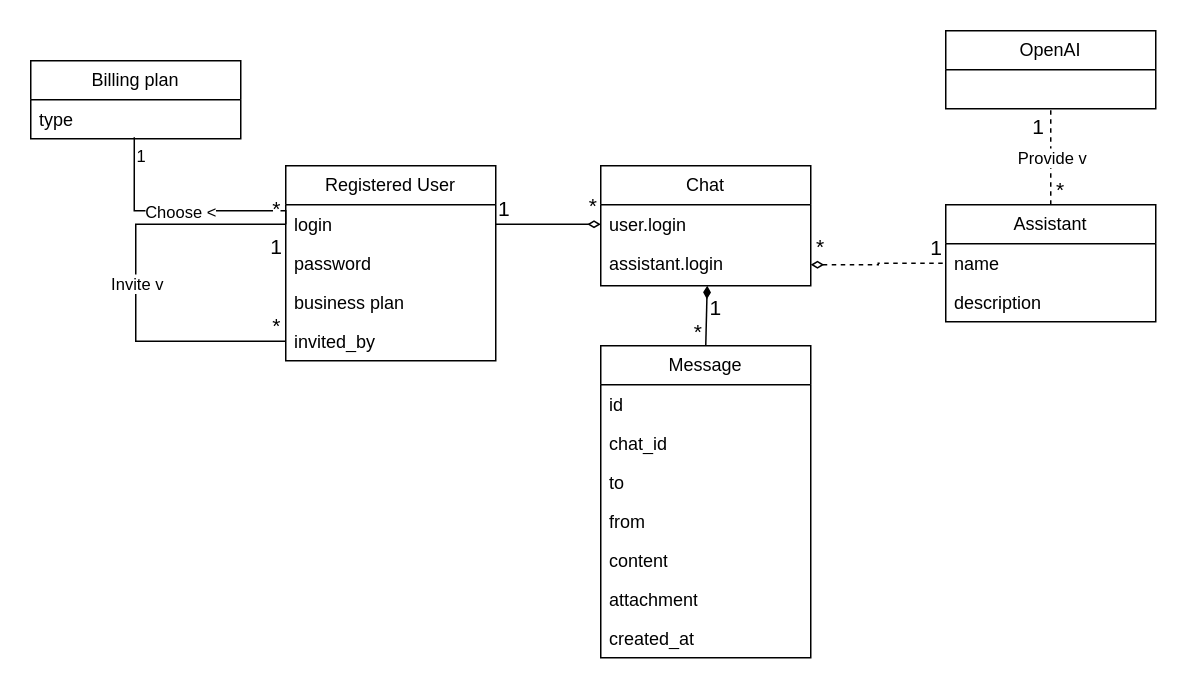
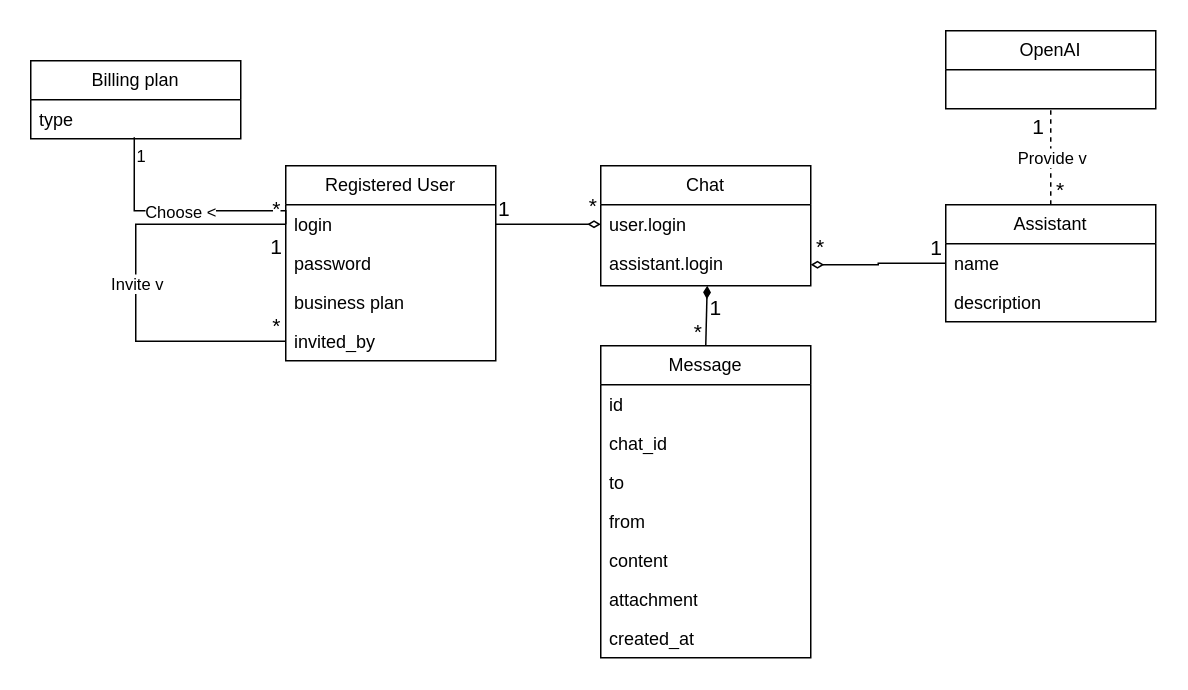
edge "name" -> "assistant.login": style dashed -> solid
